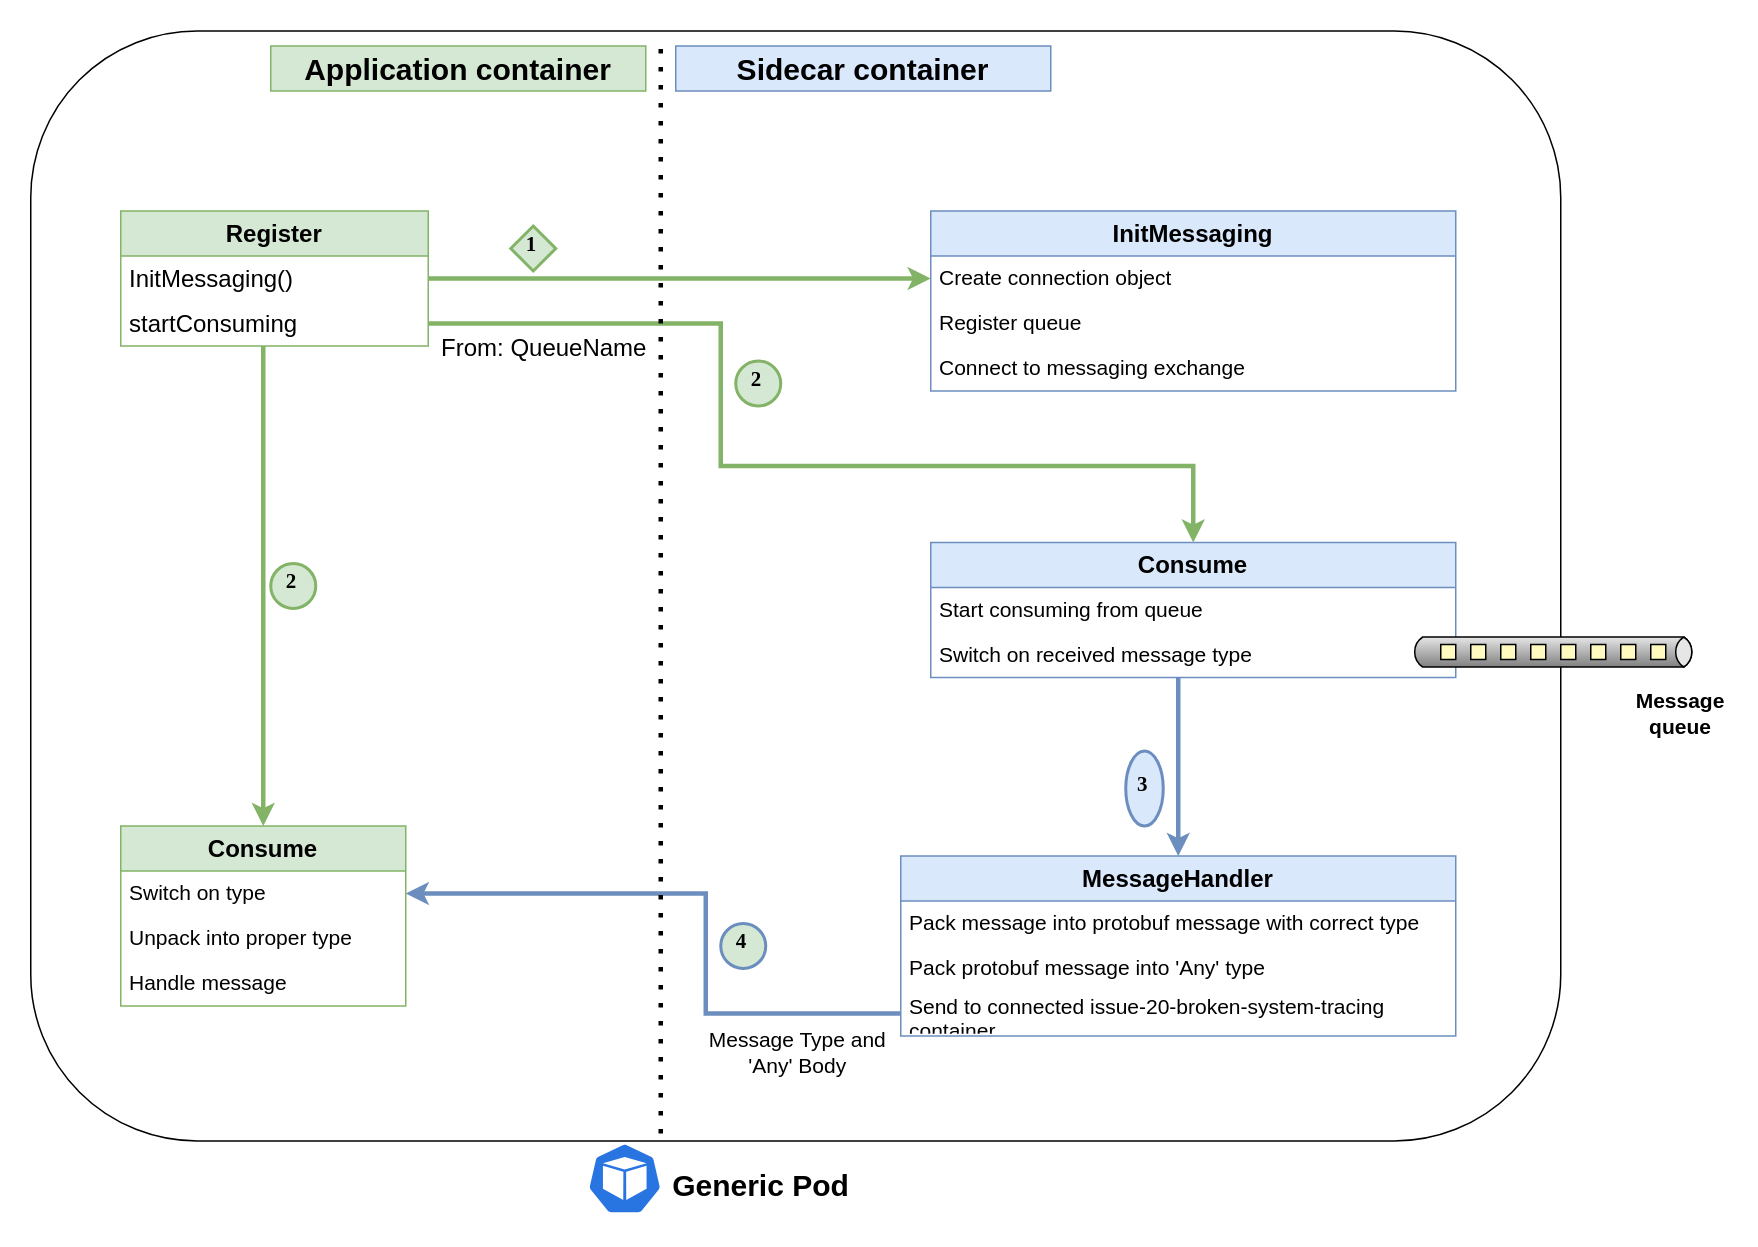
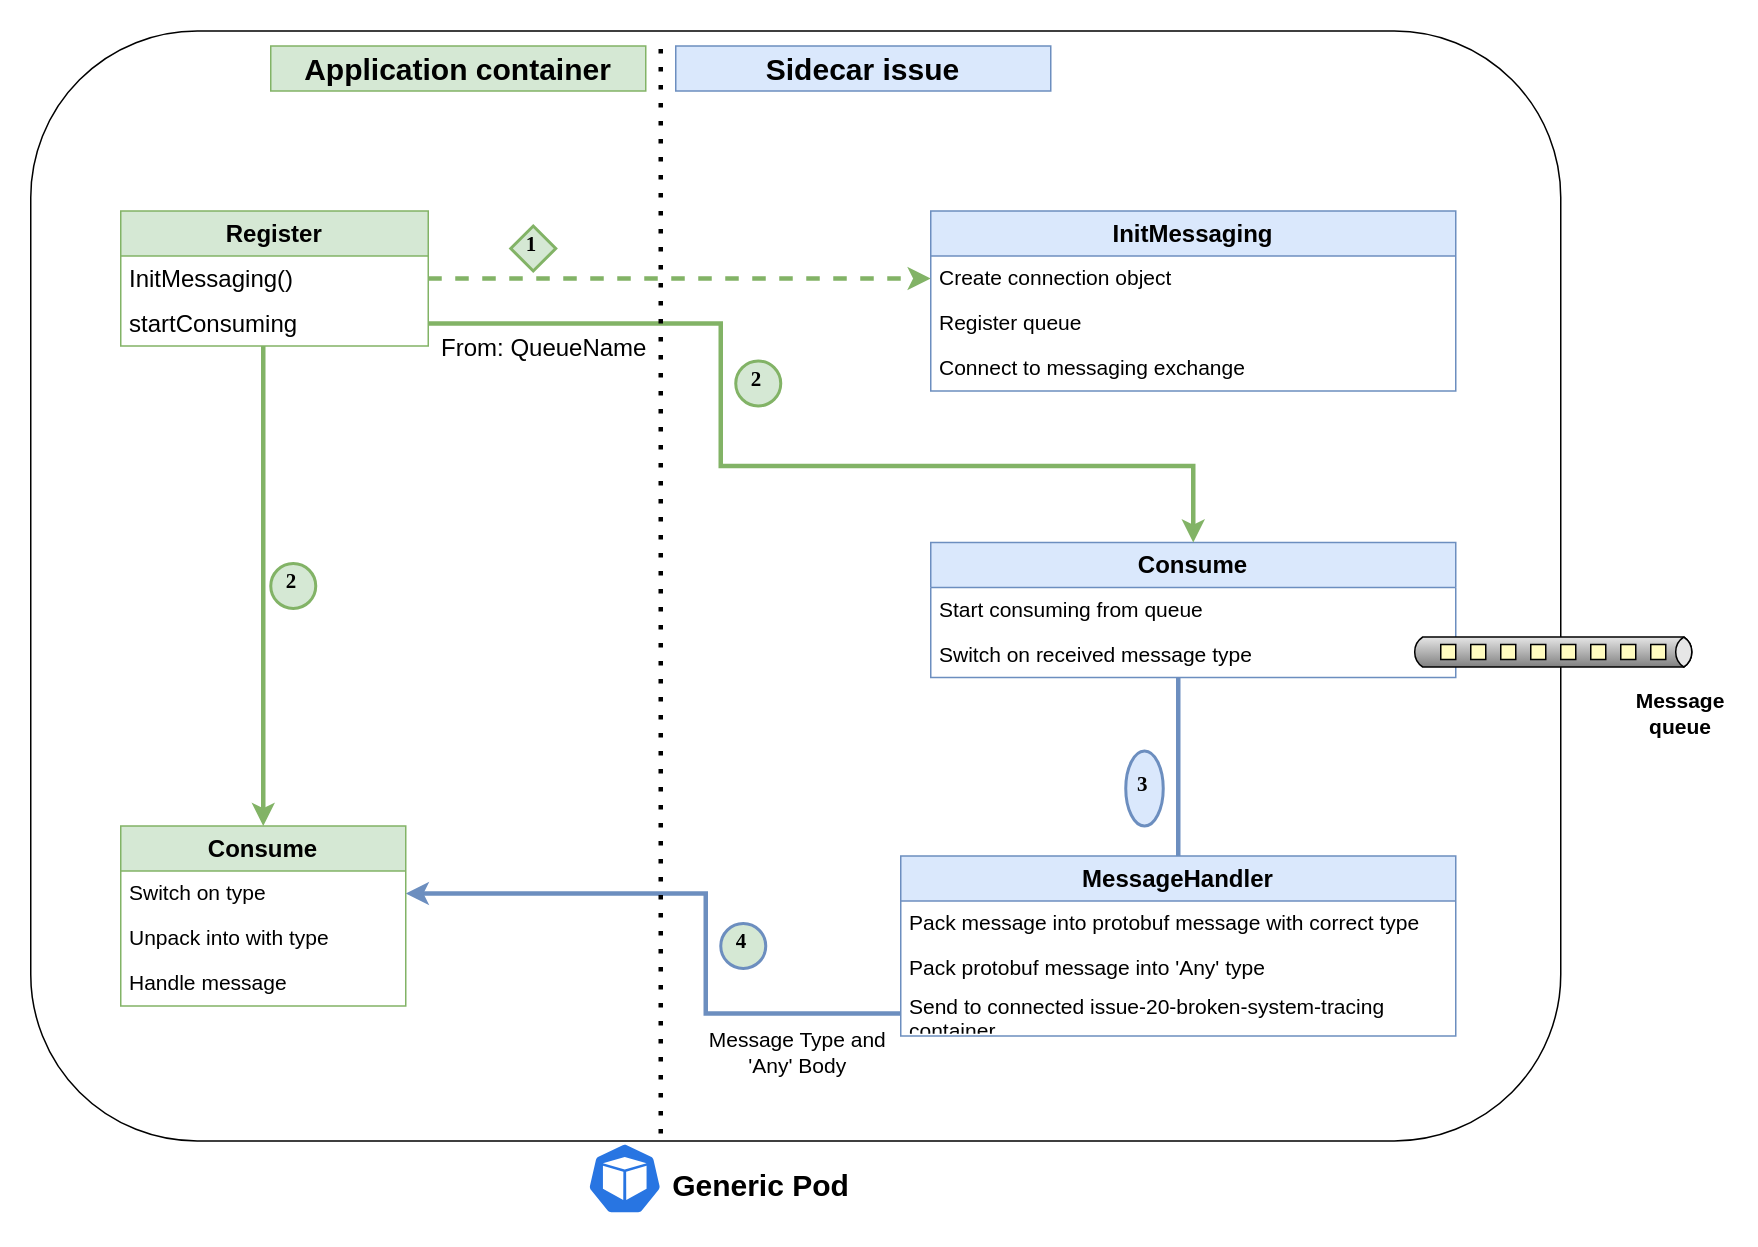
node "Sidecar container": label "Sidecar container" -> "Sidecar issue"
edge "InitMessaging()" -> "Create connection object": style solid -> dashed
edge "Switch on received message type" -> "MessageHandler": arrowhead classic -> none
node "Unpack into proper type": label "Unpack into proper type" -> "Unpack into with type"
